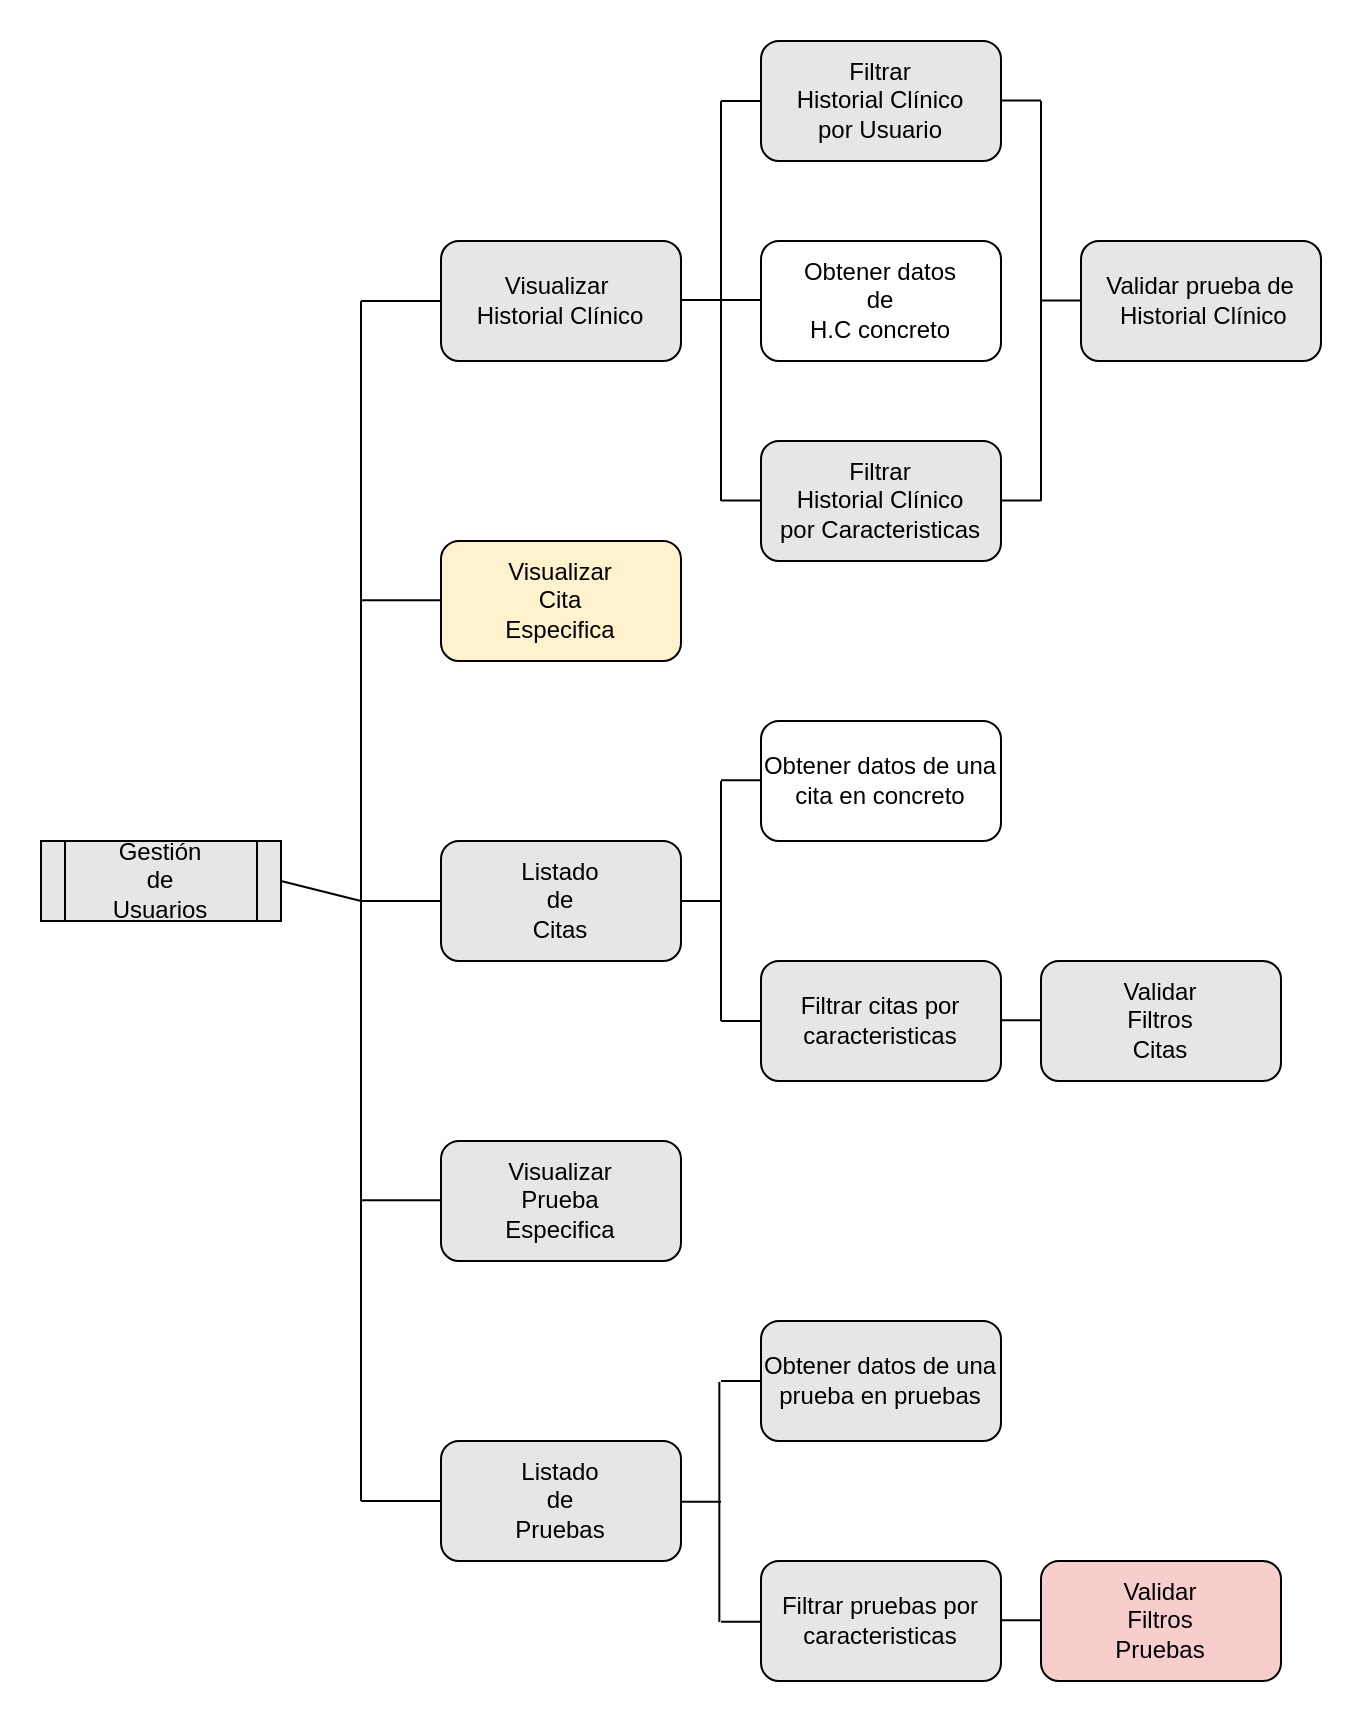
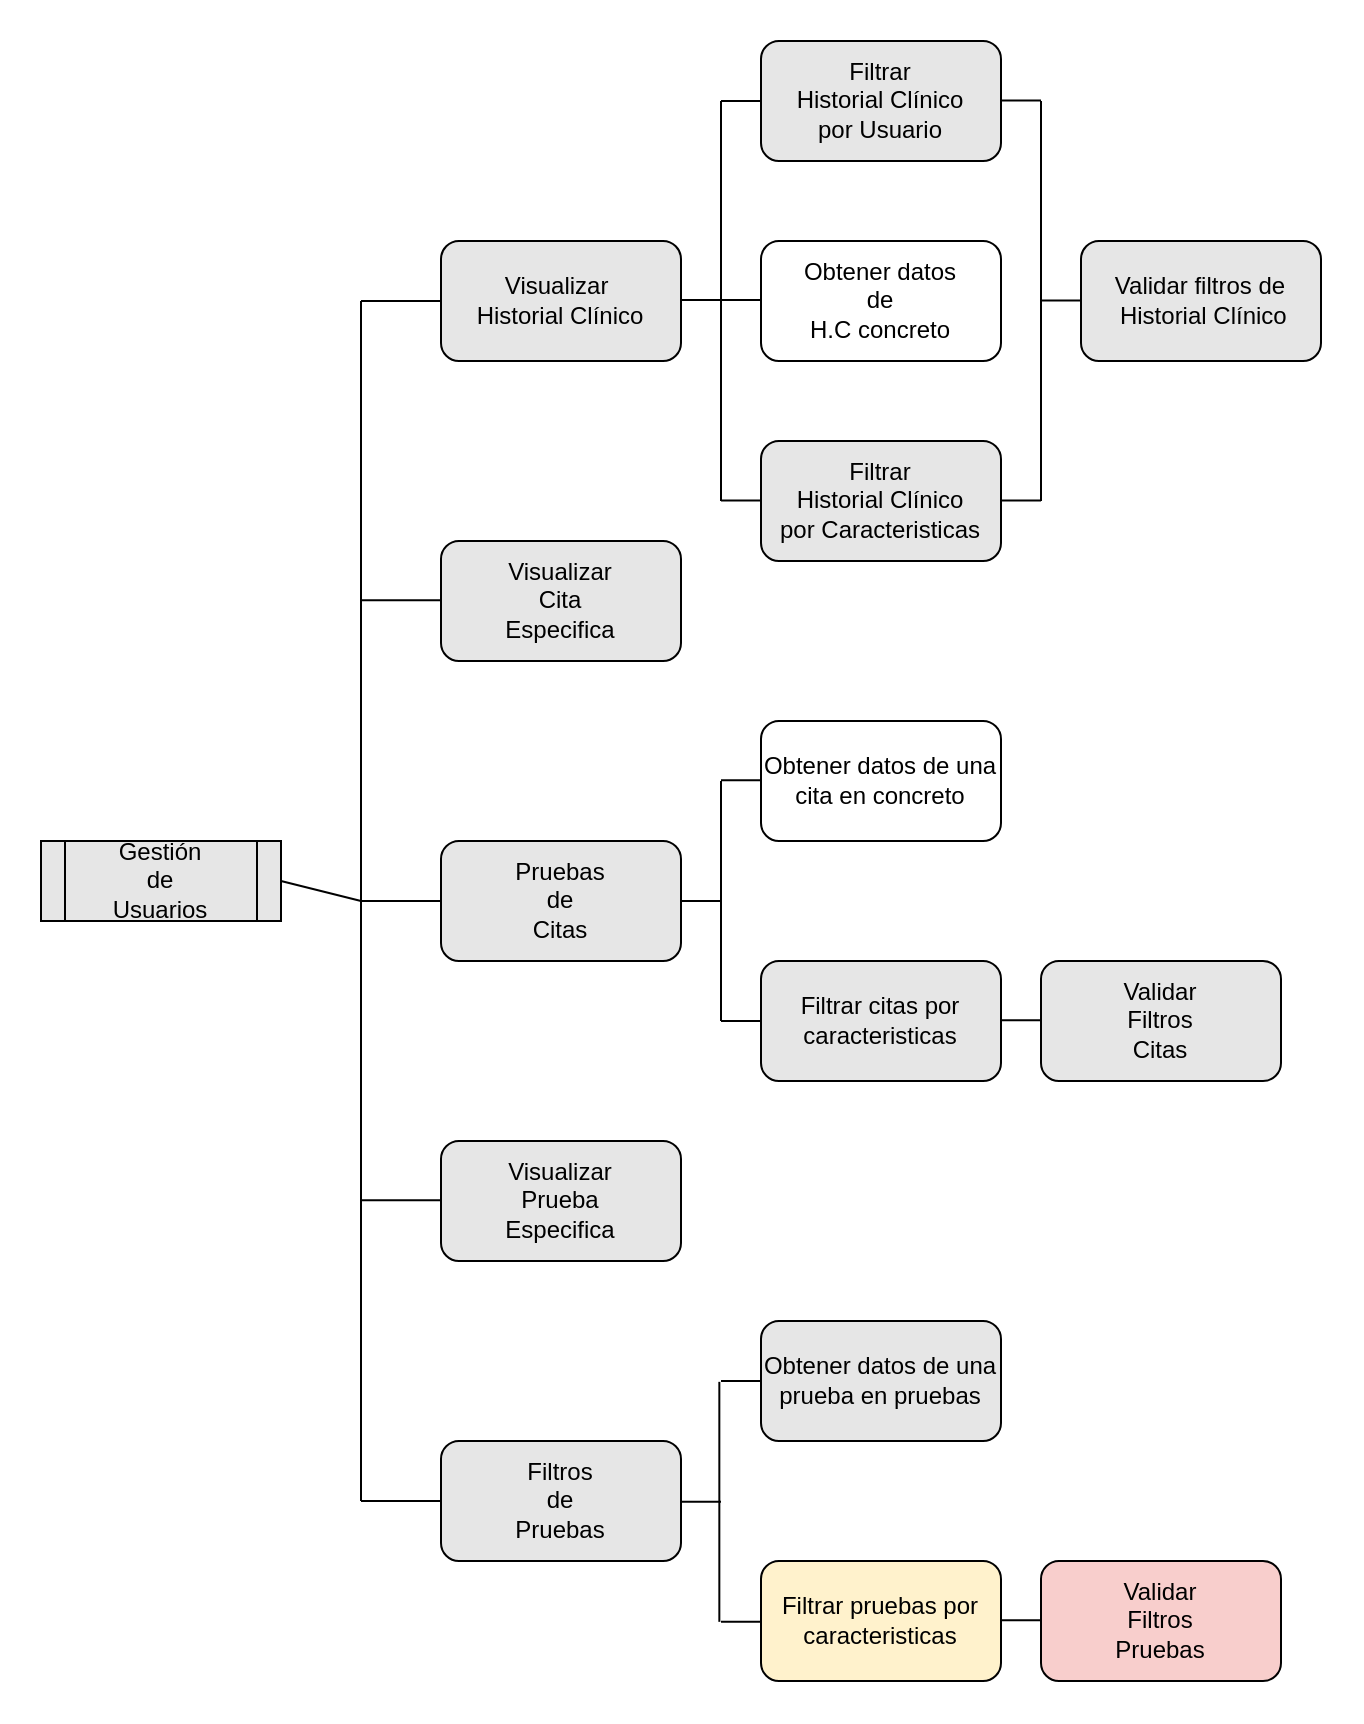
node "Validar prueba de Historial Clínico": label "Validar prueba de Historial Clínico" -> "Validar filtros de Historial Clínico"
node "Visualizar Cita Especifica": fillcolor #fff2cc -> #e6e6e6
node "Listado de Citas": label "Listado de Citas" -> "Pruebas de Citas"
node "Listado de Pruebas": label "Listado de Pruebas" -> "Filtros de Pruebas"
node "Filtrar pruebas por caracteristicas": fillcolor #e6e6e6 -> #fff2cc
